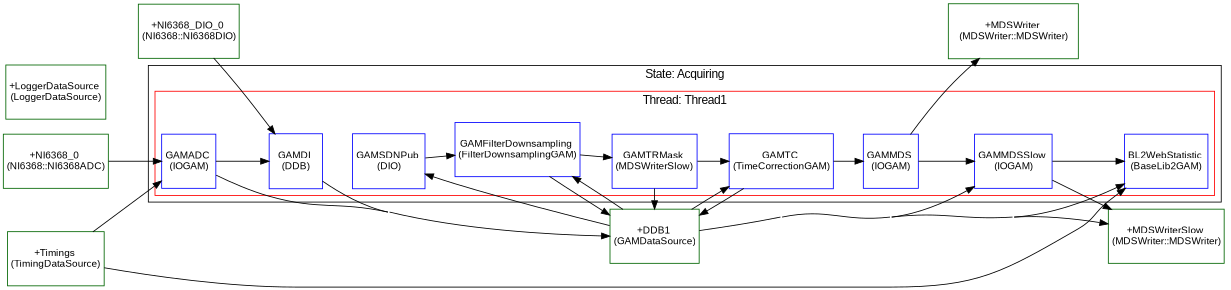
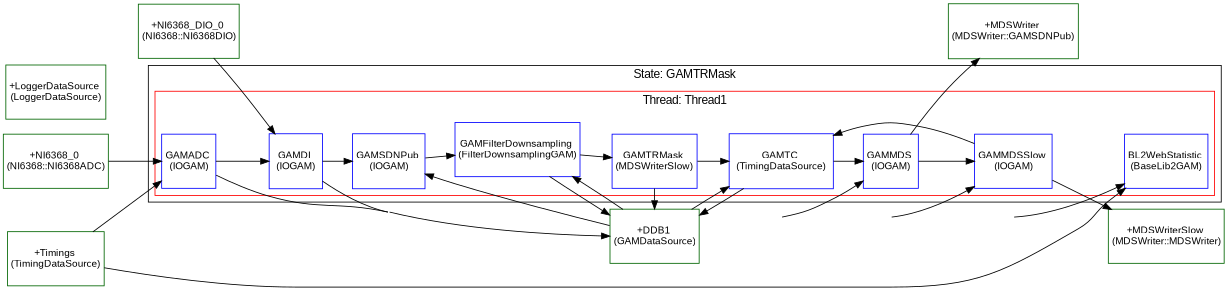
node "+MDSWriter": text "(MDSWriter::MDSWriter)" -> "(MDSWriter::GAMSDNPub)"
cluster "State: Acquiring": label "State: Acquiring" -> "State: GAMTRMask"
edge "GAMDI" -> "GAMSDNPub": added
edge "GAMMDSSlow" -> "BL2WebStatistic": now "GAMMDSSlow" -> "GAMTC"
node "GAMDI": text "(DDB)" -> "(IOGAM)"
node "GAMSDNPub": text "(DIO)" -> "(IOGAM)"
node "GAMTC": text "(TimeCorrectionGAM)" -> "(TimingDataSource)"
edge "+DDB1" -> "+MDSWriterSlow": now "+DDB1" -> "GAMMDS"
